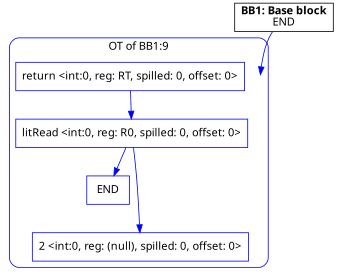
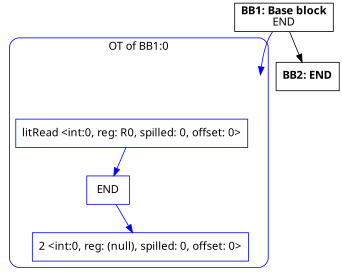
cluster "OT of BB1:9": label "OT of BB1:9" -> "OT of BB1:0"
node "return <int:0, reg: RT, spilled: 0, offset: 0>": removed
node "BB2: END": added
edge "litRead <int:0, reg: R0, spilled: 0, offset: 0>" -> "2 <int:0, reg: (null), spilled: 0, offset: 0>": now "END" -> "2 <int:0, reg: (null), spilled: 0, offset: 0>"
